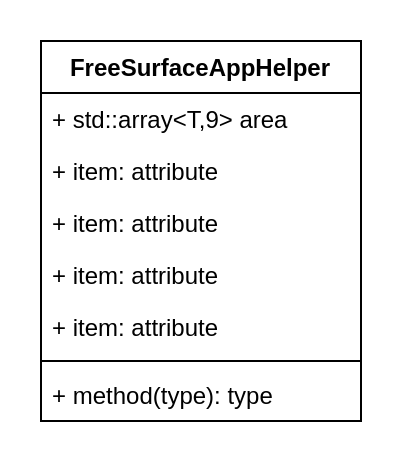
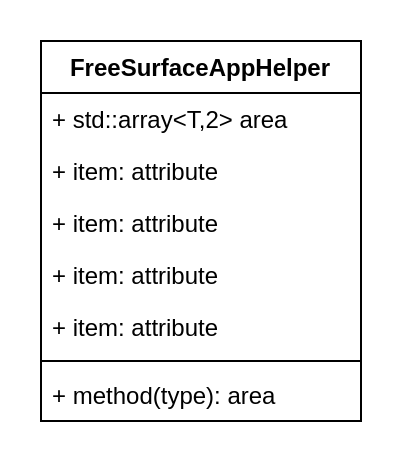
node "+ std::array<T,9> area": label "+ std::array<T,9> area" -> "+ std::array<T,2> area"
node "+ method(type): type": label "+ method(type): type" -> "+ method(type): area"
